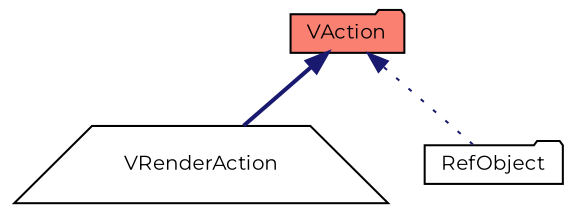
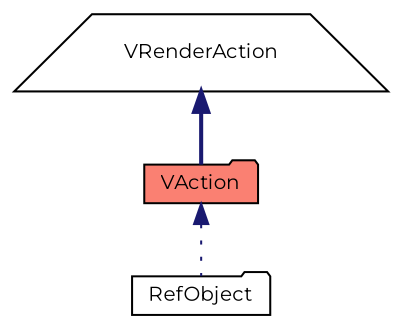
edge "VRenderAction" -> "VAction": reversed
